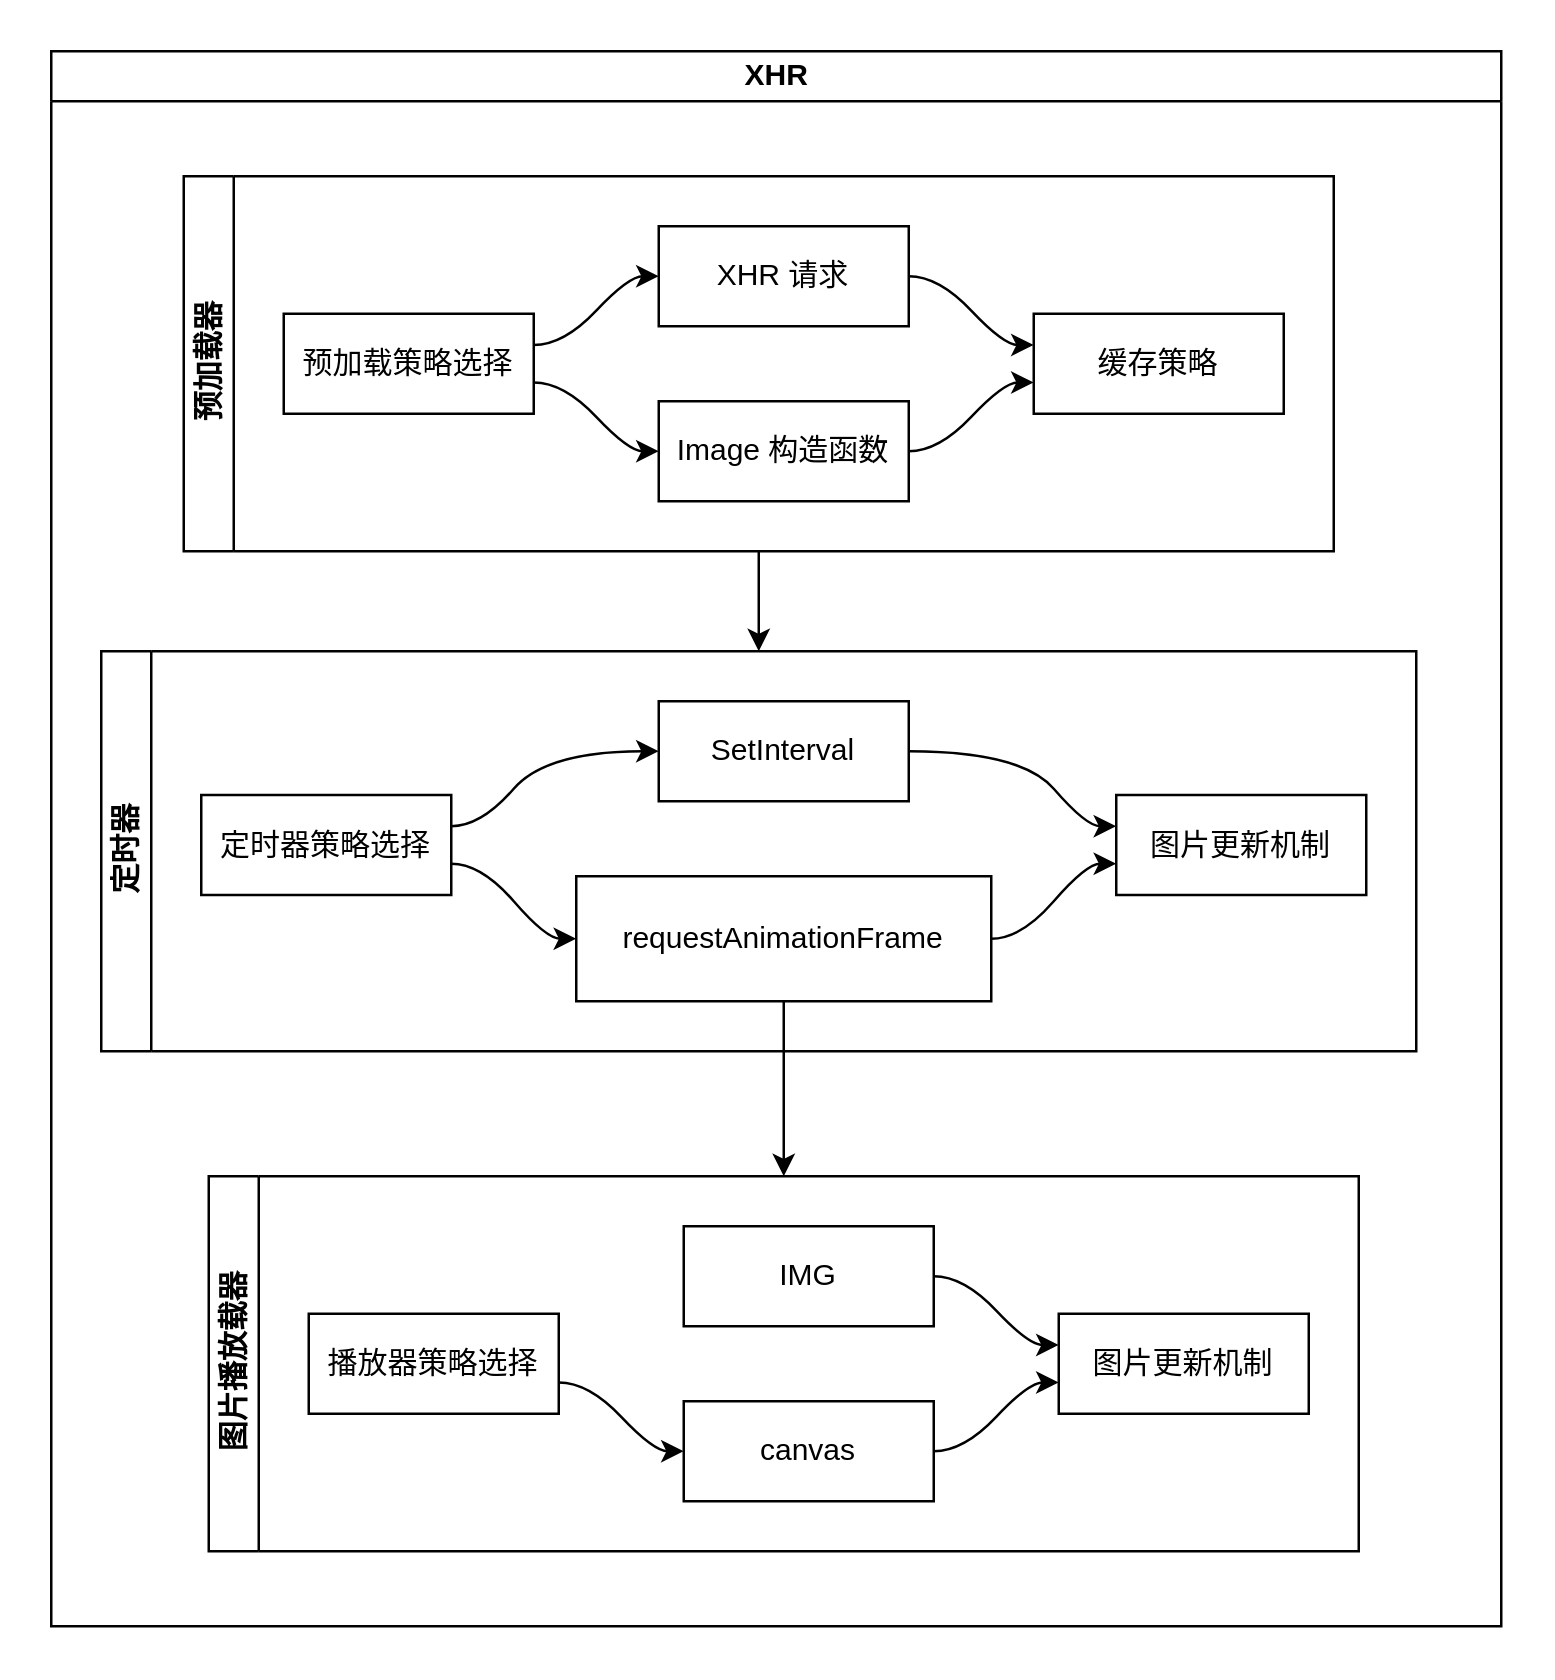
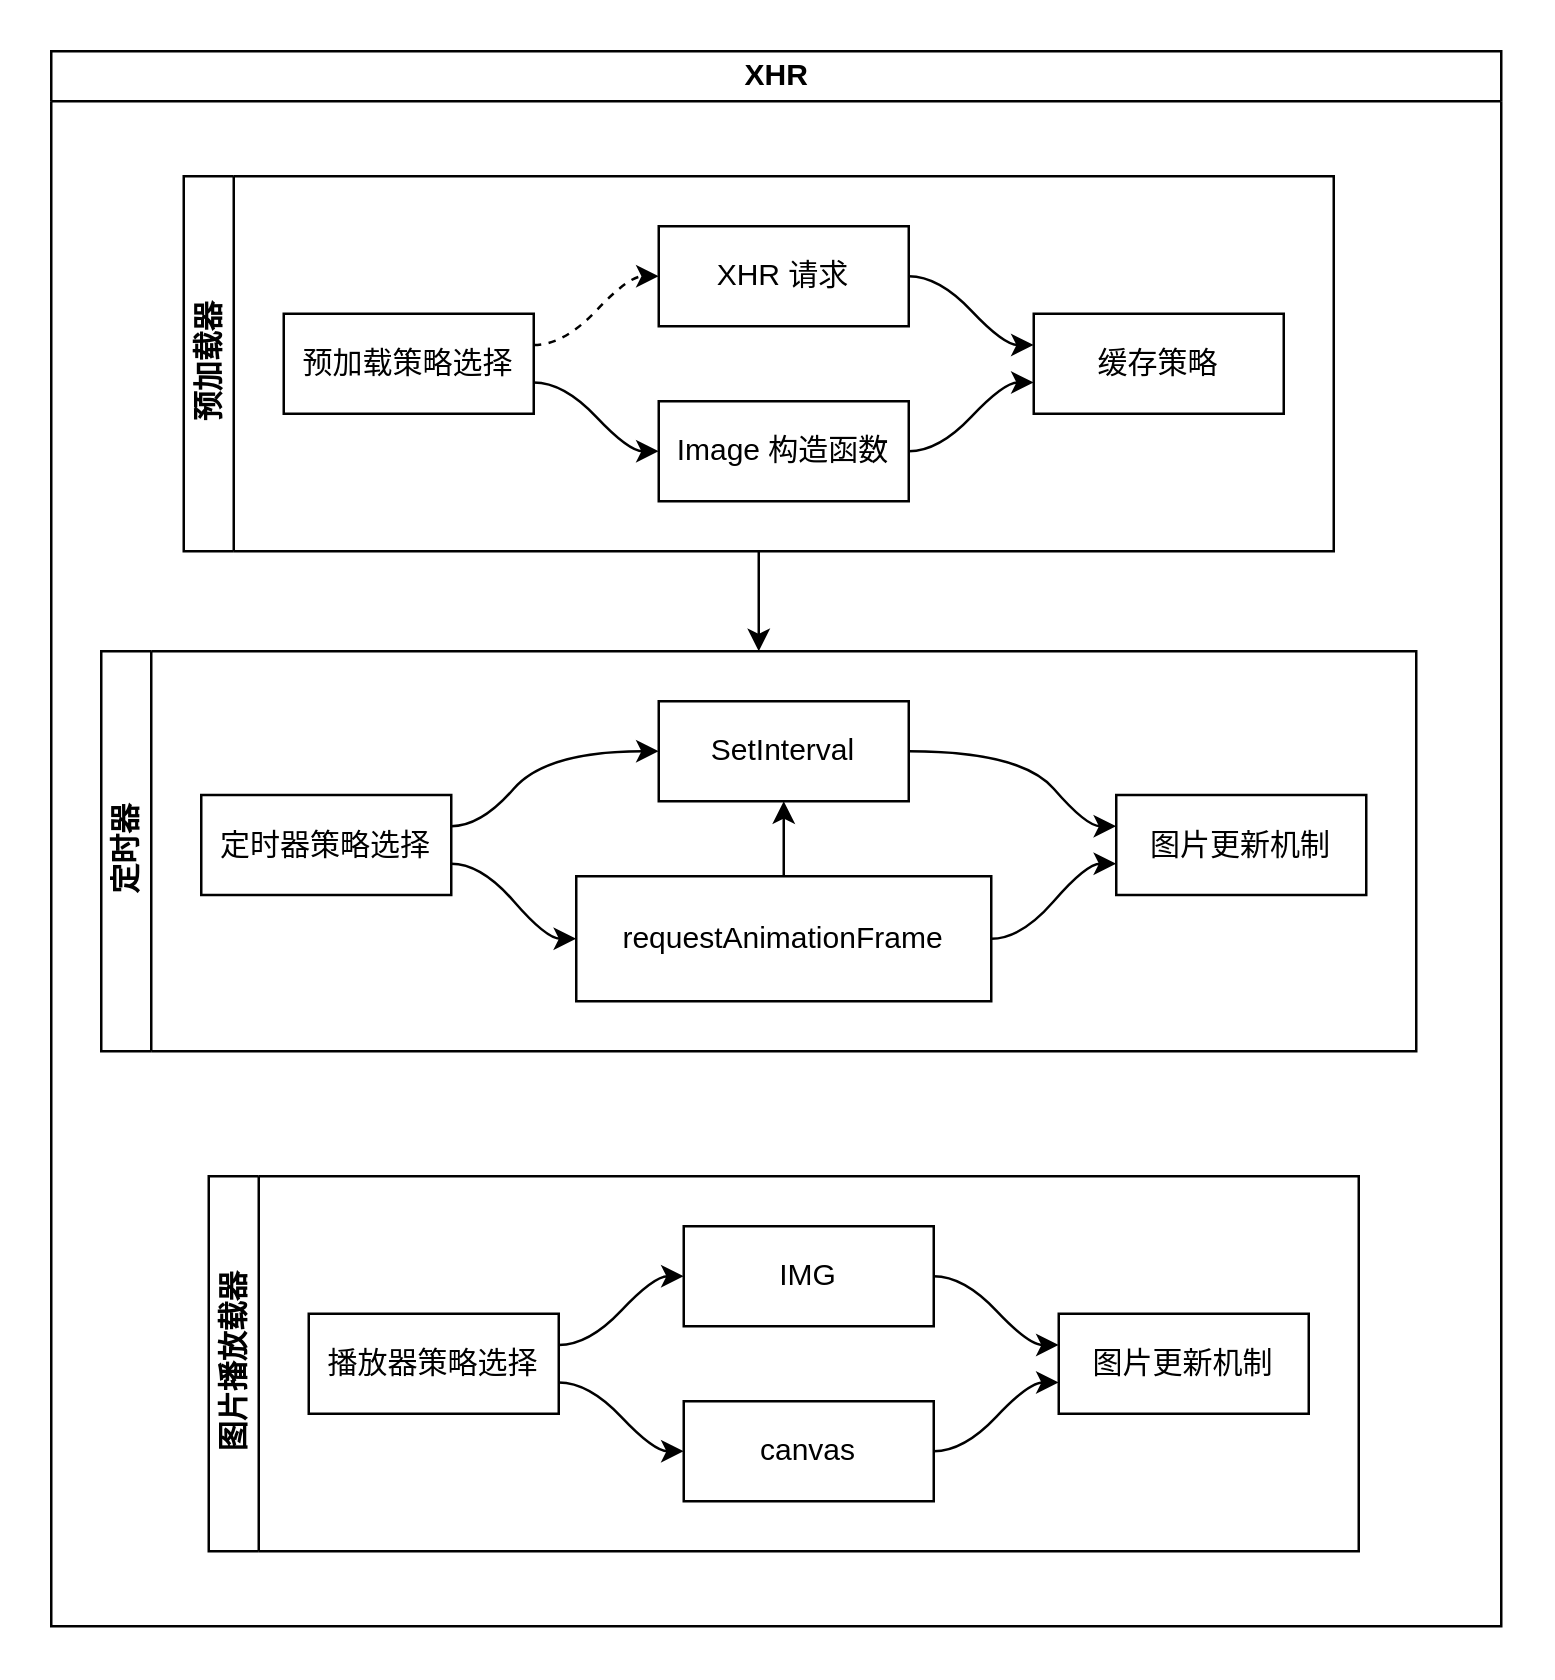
edge "预加载策略选择" -> "XHR 请求": style solid -> dashed
edge "requestAnimationFrame" -> "图片播放载器": now "requestAnimationFrame" -> "SetInterval"
edge "播放器策略选择" -> "IMG": added
